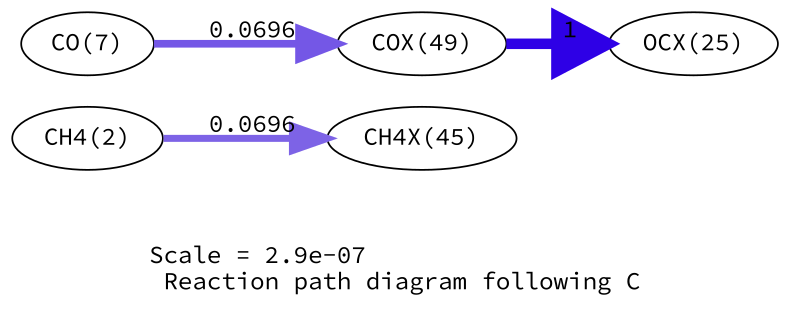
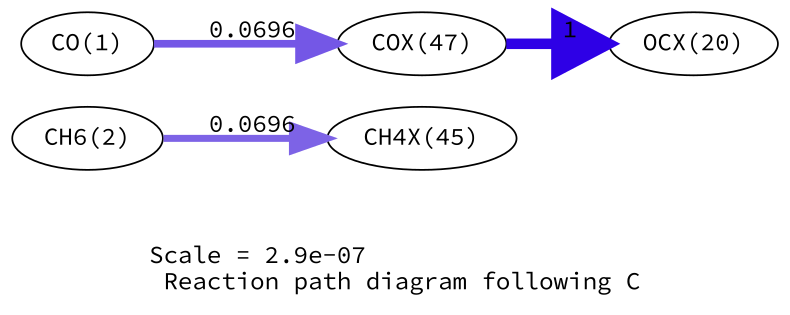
node "CO(7)": label "CO(7)" -> "CO(1)"
node "COX(49)": label "COX(49)" -> "COX(47)"
node "OCX(25)": label "OCX(25)" -> "OCX(20)"
node "CH4(2)": label "CH4(2)" -> "CH6(2)"
